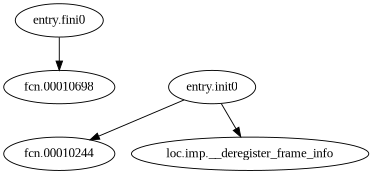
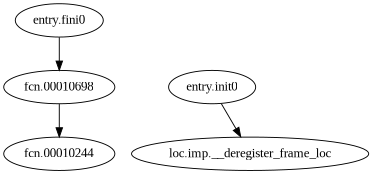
edge "entry.init0" -> "fcn.00010244": now "fcn.00010698" -> "fcn.00010244"
node "loc.imp.__deregister_frame_info": label "loc.imp.__deregister_frame_info" -> "loc.imp.__deregister_frame_loc"
